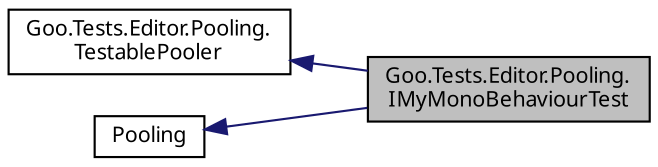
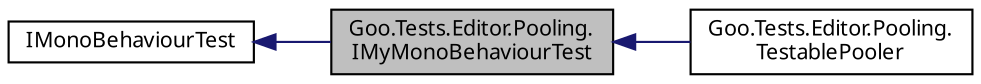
edge "Goo.Tests.Editor.Pooling. IMyMonoBehaviourTest" -> "Goo.Tests.Editor.Pooling. TestablePooler": reversed
node "Pooling": label "Pooling" -> "IMonoBehaviourTest"
